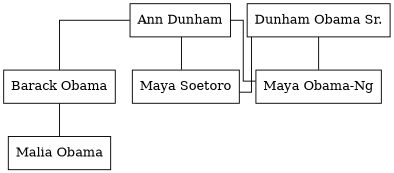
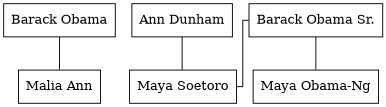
edge "Ann Dunham" -- "Barack Obama": removed
node "Dunham Obama Sr.": label "Dunham Obama Sr." -> "Barack Obama Sr."
edge "Ann Dunham" -- "Maya Obama-Ng": removed
node "Malia Obama": label "Malia Obama" -> "Malia Ann"
